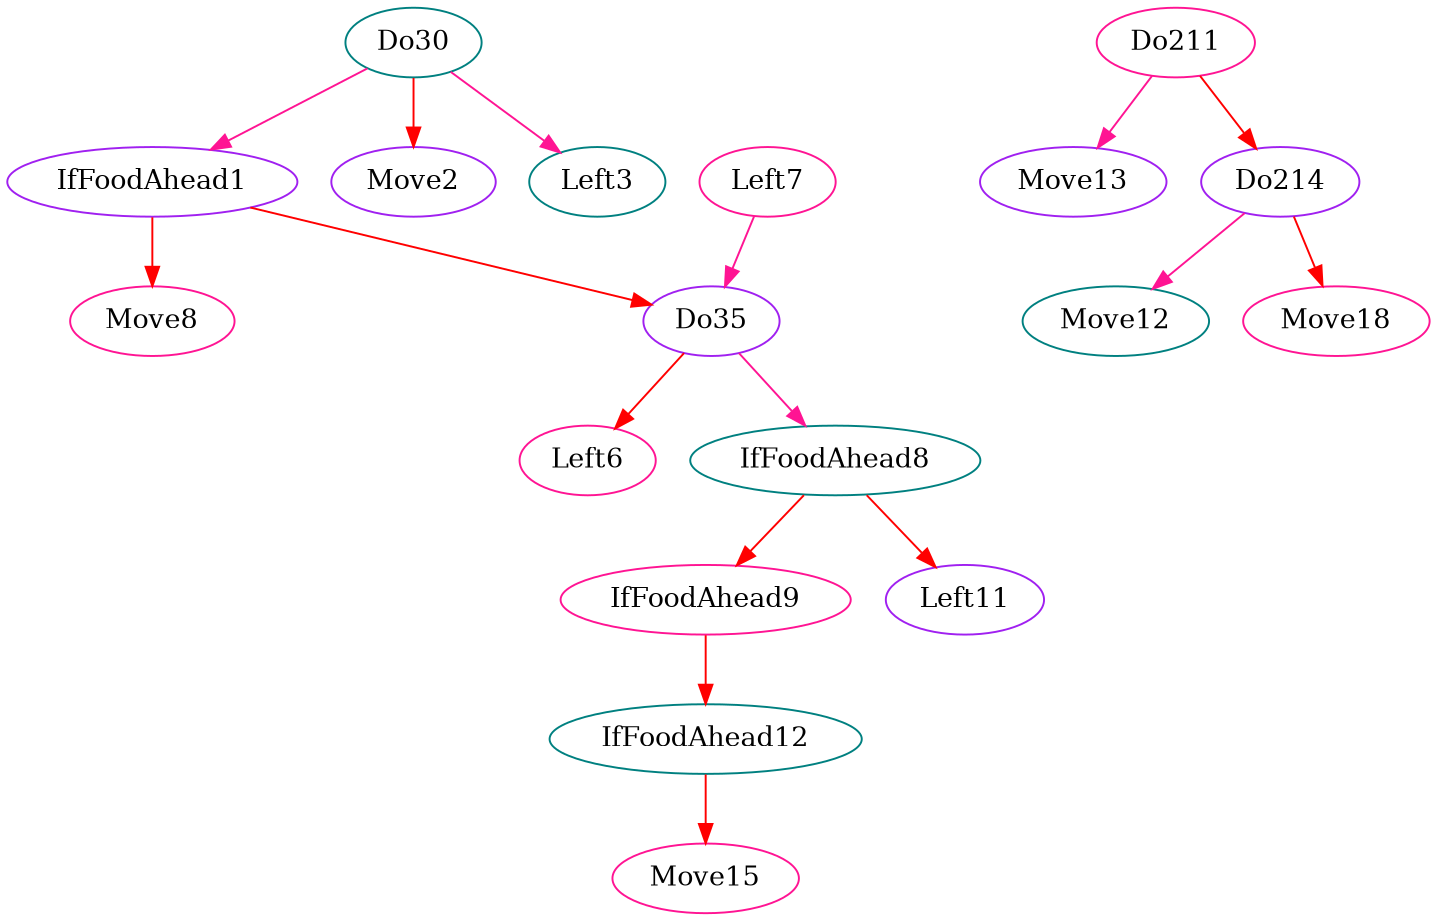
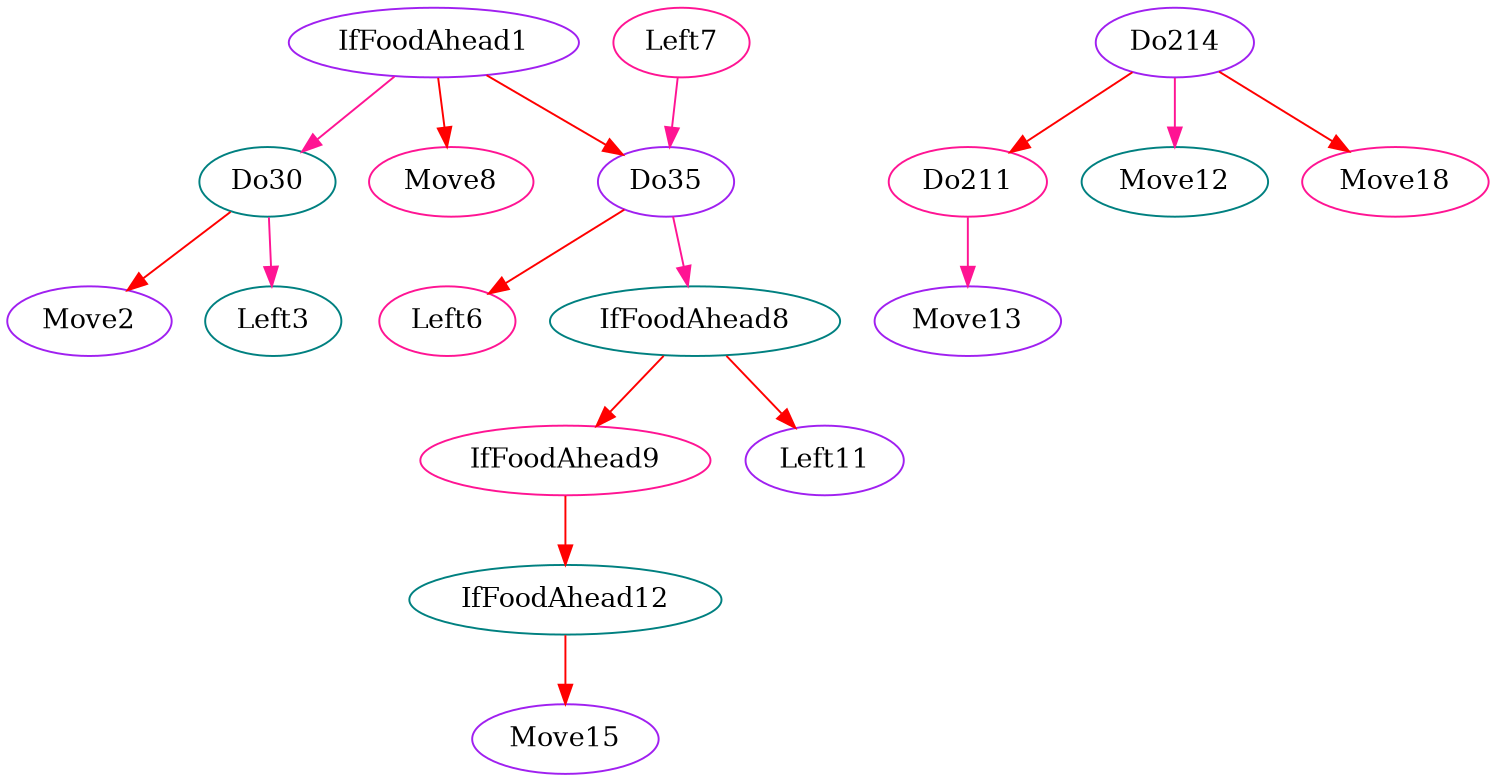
edge "Do211" -> "Do214": reversed
edge "Do30" -> "IfFoodAhead1": reversed
node "Move15": color deeppink -> purple
